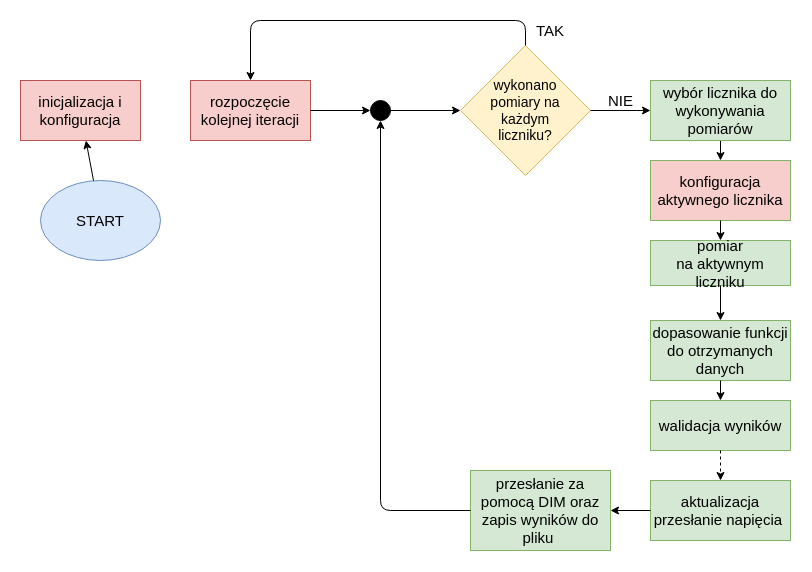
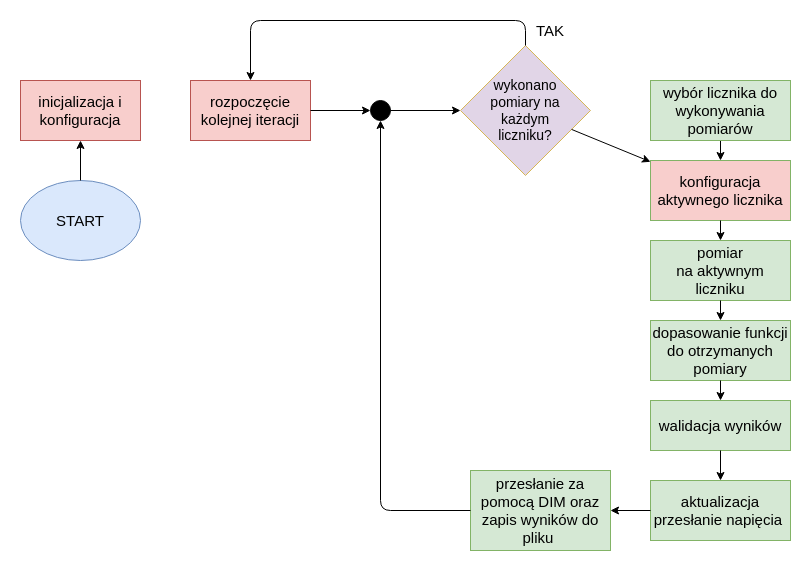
node "NIE": removed
node "wykonano pomiary na każdym liczniku?": fillcolor #fff2cc -> #e1d5e7
edge "wykonano pomiary na każdym liczniku?" -> "wybór licznika do wykonywania pomiarów": now "wykonano pomiary na każdym liczniku?" -> "konfiguracja aktywnego licznika"
node "START": moved (101, 221) -> (81, 221)
node "pomiar na aktywnym liczniku": size 140x45 -> 140x60
node "dopasowanie funkcji do otrzymanych danych": label "dopasowanie funkcji do otrzymanych danych" -> "dopasowanie funkcji do otrzymanych pomiary"
edge "walidacja wyników" -> "aktualizacja przesłanie napięcia": style dashed -> solid
